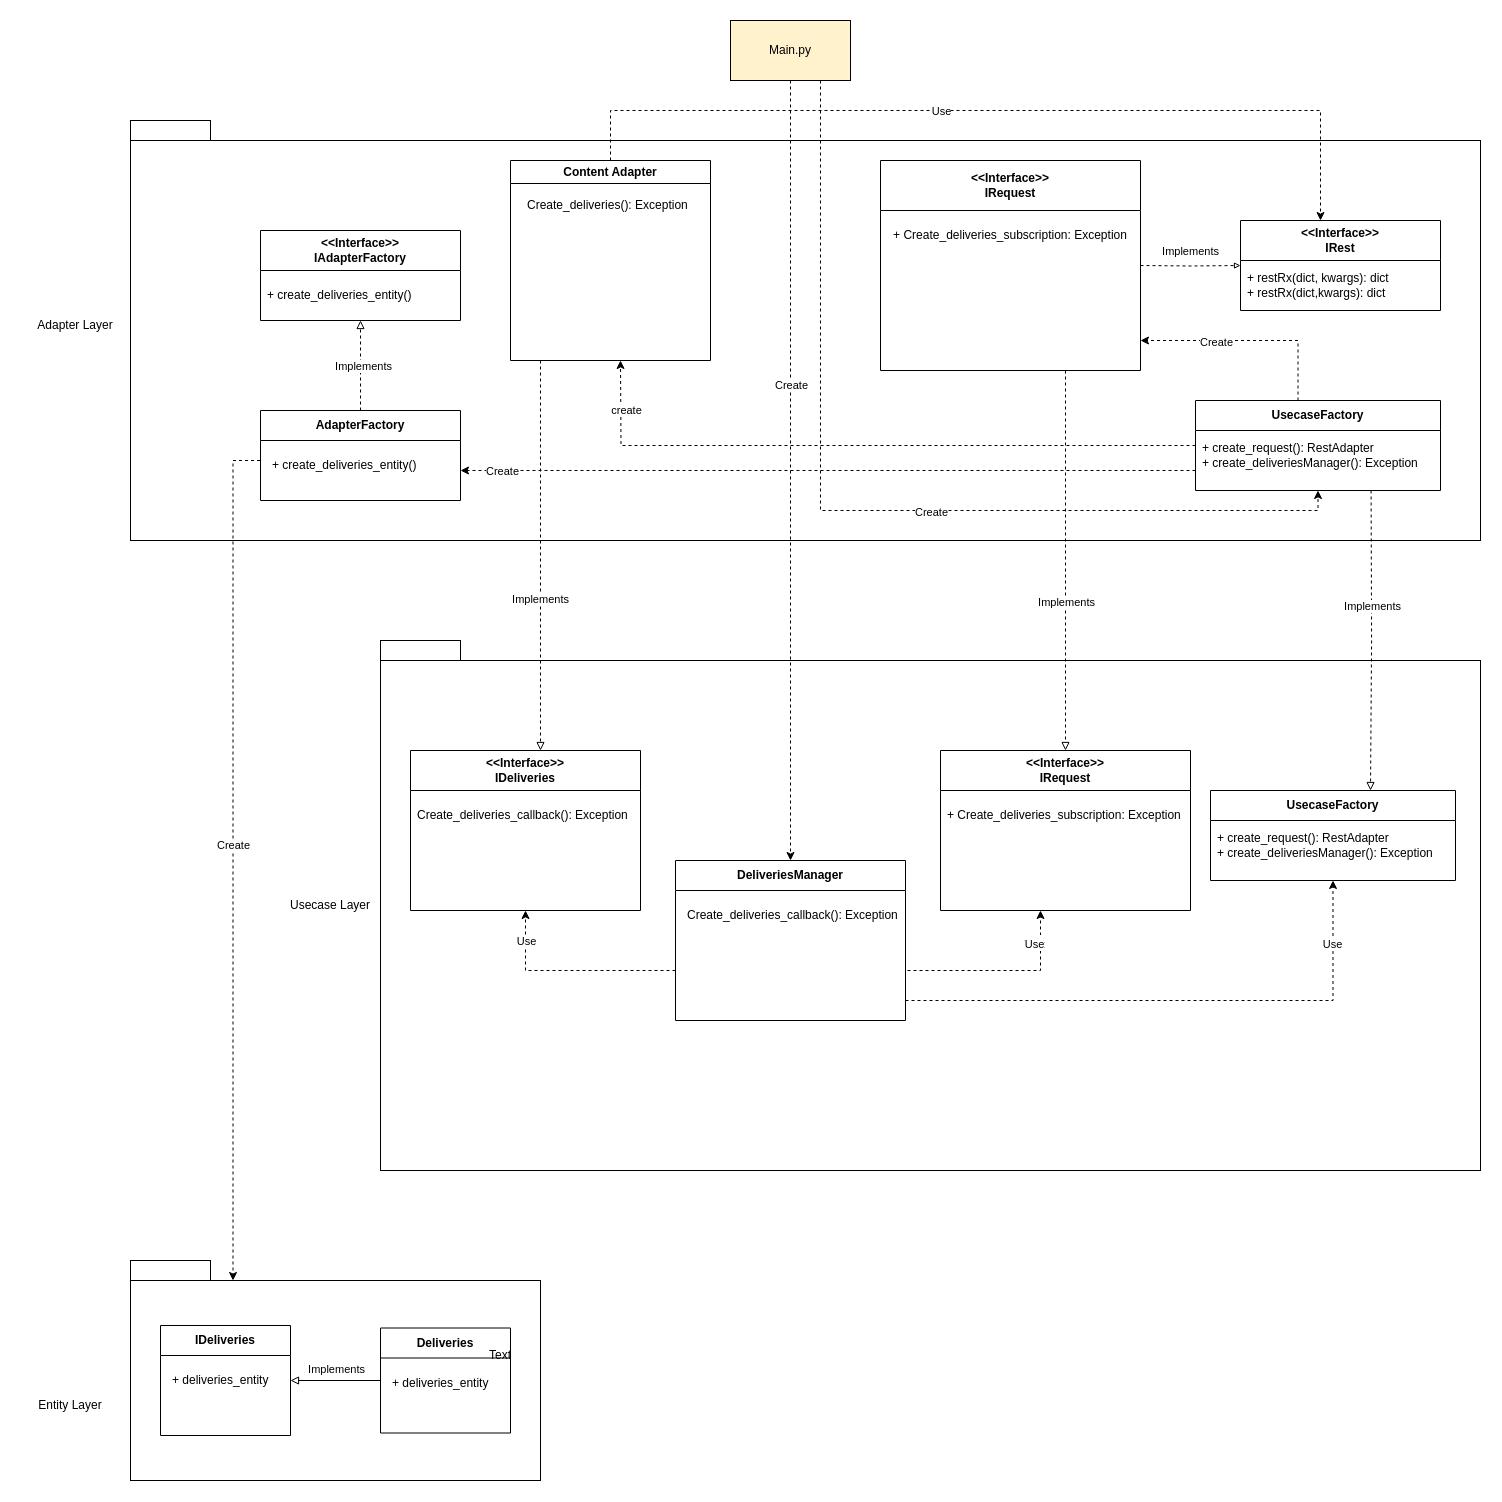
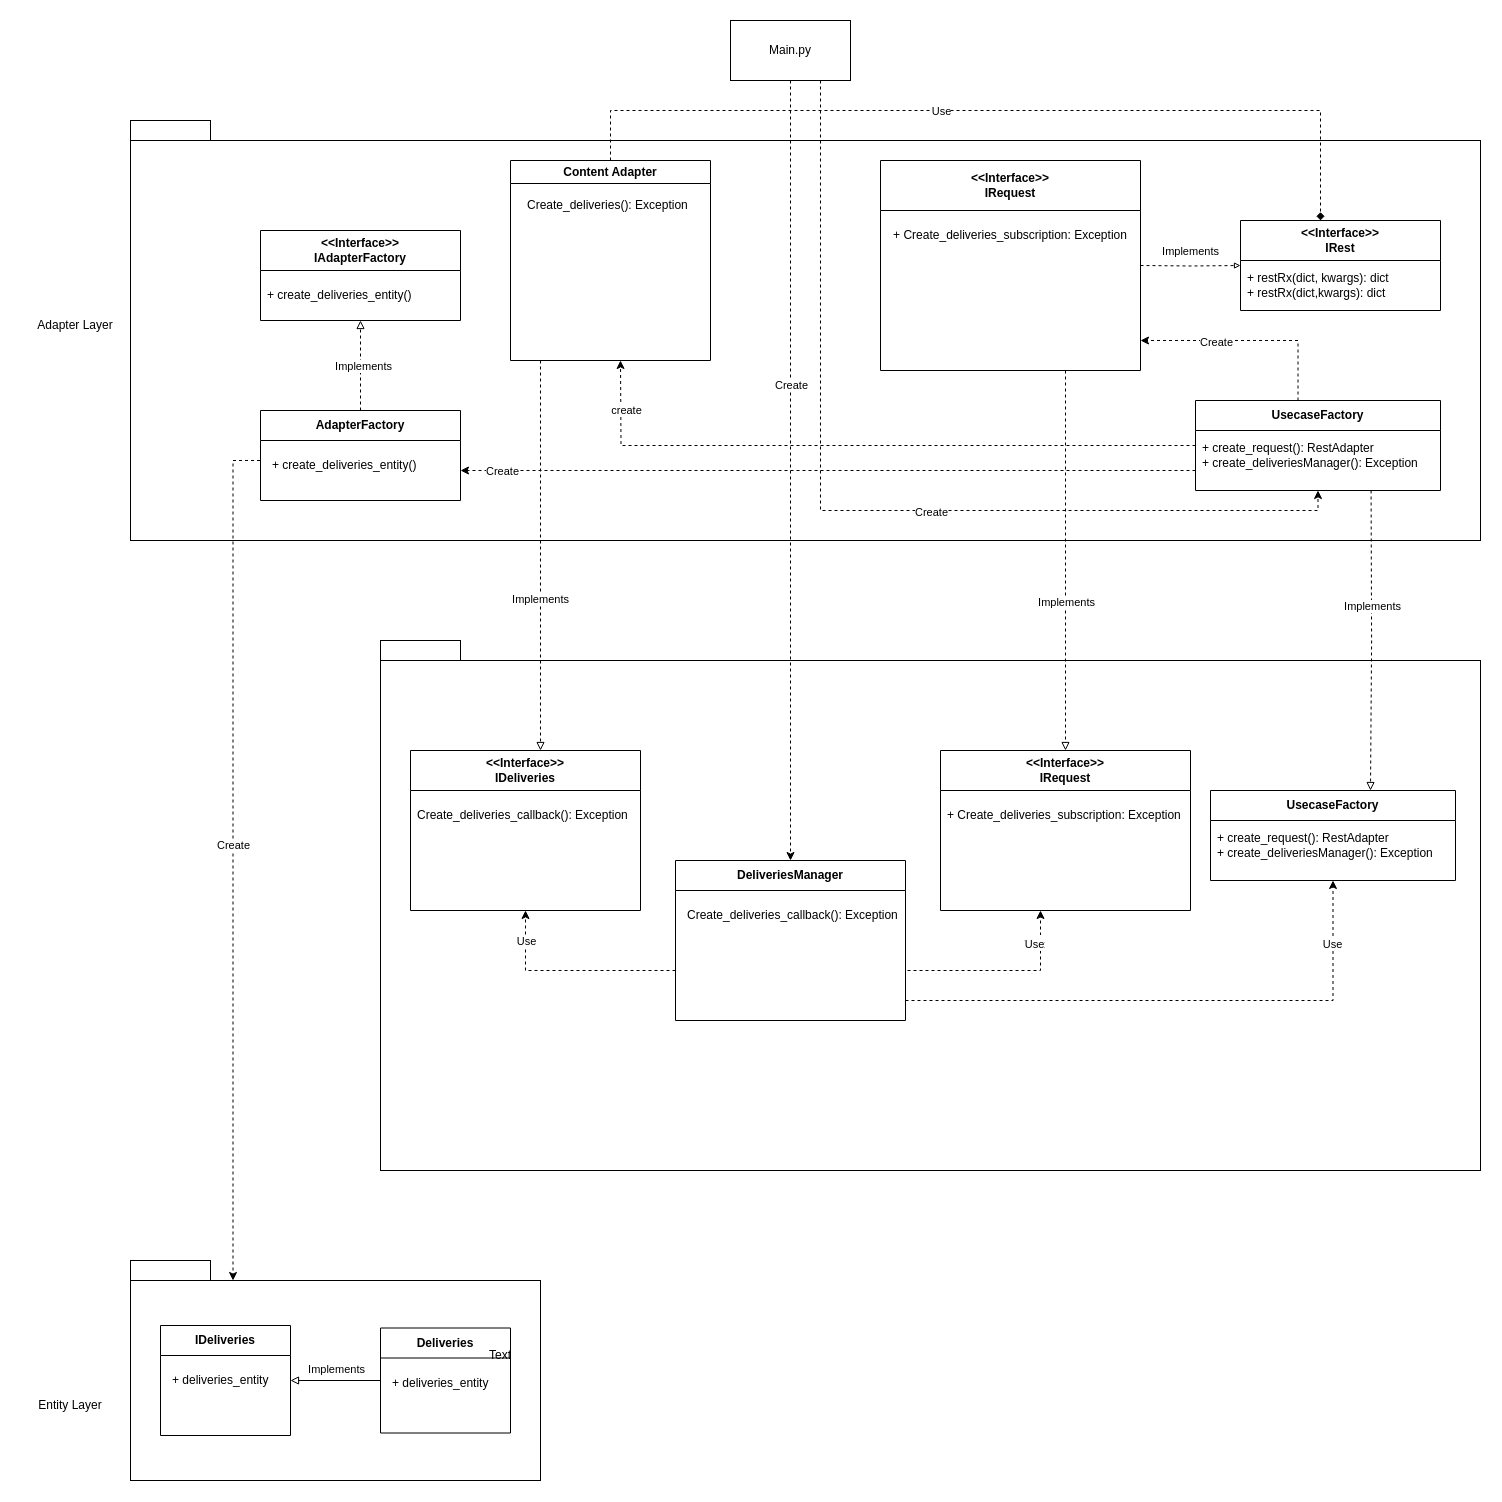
node "Main.py": fillcolor #fff2cc -> #ffffff
edge "Content Adapter" -> "<<Interface>> IRest": arrowhead classic -> diamond
node "Usecase Layer": removed
